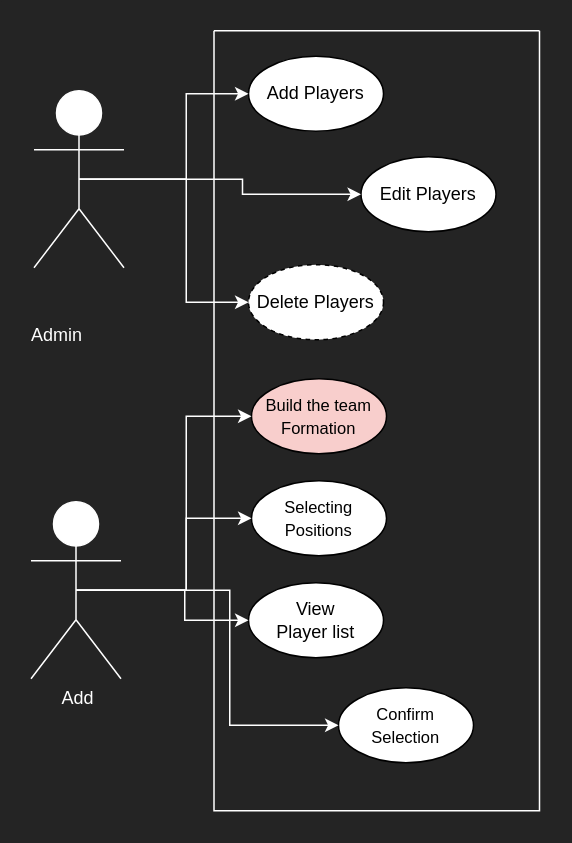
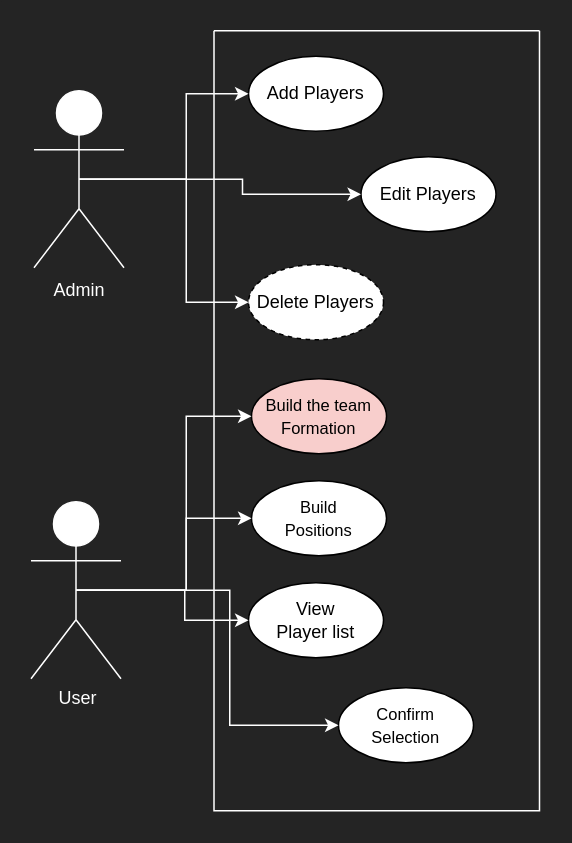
node "Admin": moved (56, 335) -> (79, 290)
node "Selecting Positions": label "Selecting Positions" -> "Build Positions"
node "Add": label "Add" -> "User"
